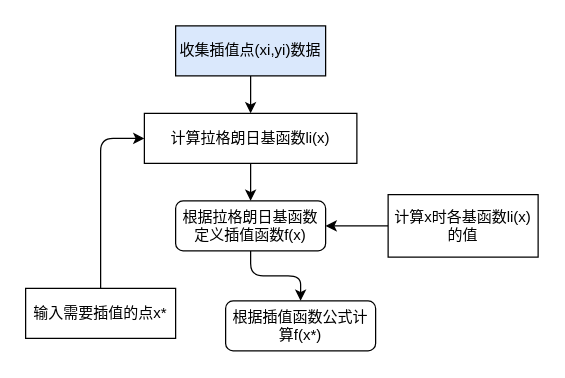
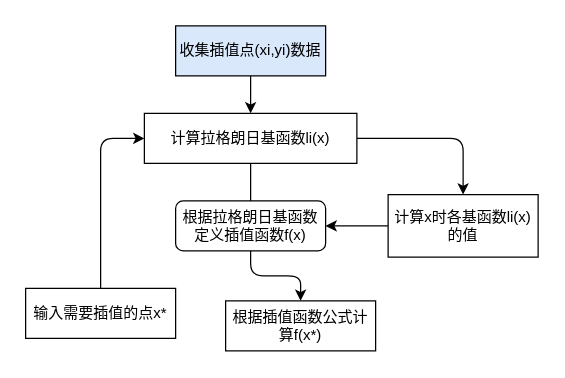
edge "计算拉格朗日基函数li(x)" -> "计算x时各基函数li(x)的值": added
edge "计算拉格朗日基函数li(x)" -> "根据拉格朗日基函数定义插值函数f(x)": arrowhead classic -> none
node "根据插值函数公式计算f(x*)": shape rounded rectangle -> rectangle
